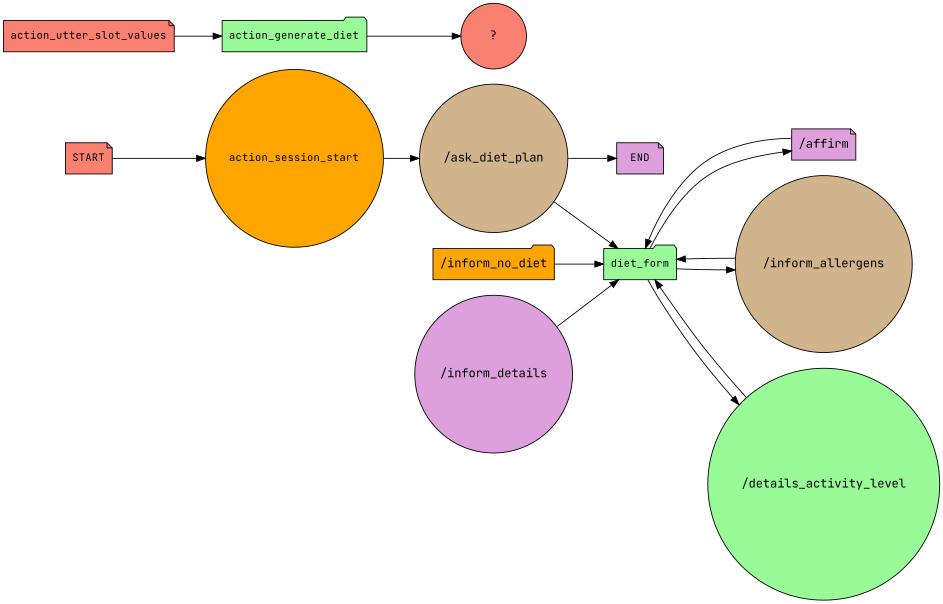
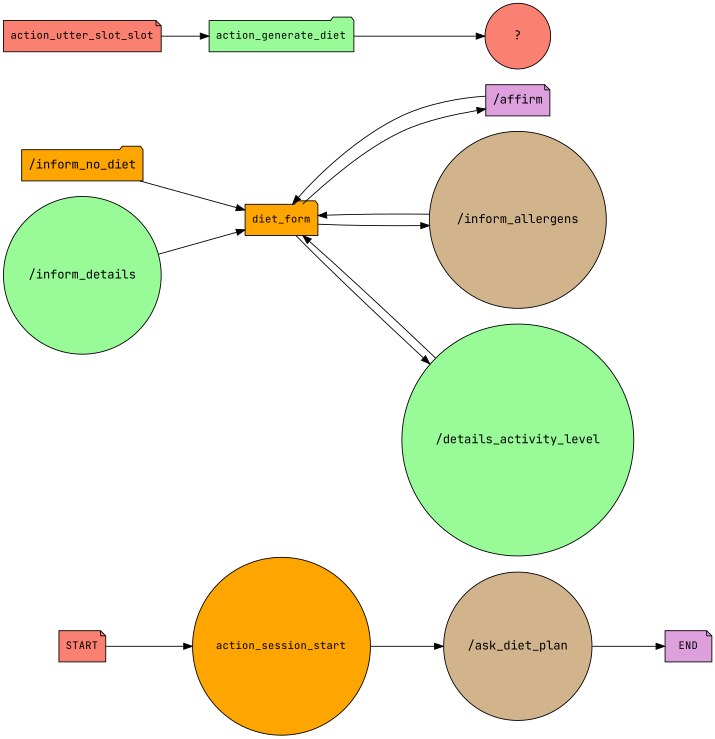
node "action_utter_slot_values": label "action_utter_slot_values" -> "action_utter_slot_slot"
edge "/ask_diet_plan" -> "diet_form": removed
node "diet_form": fillcolor palegreen -> orange
node "/inform_details": fillcolor plum -> palegreen
